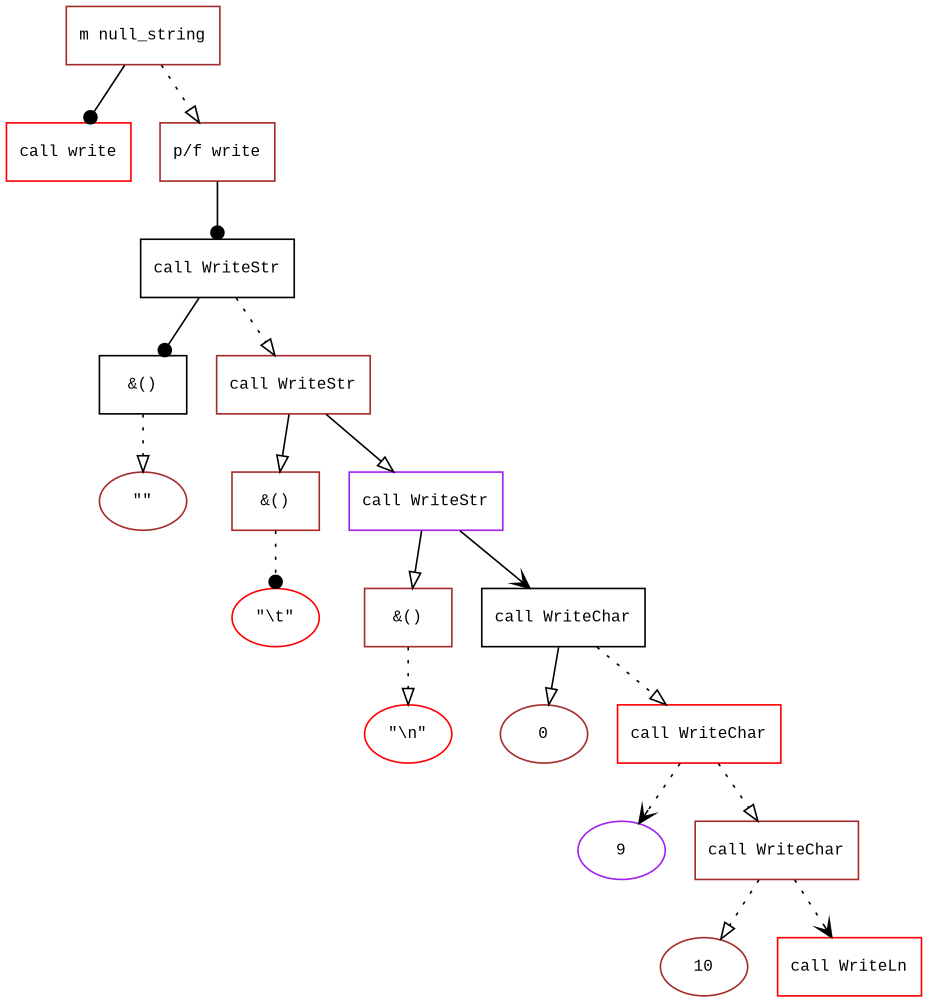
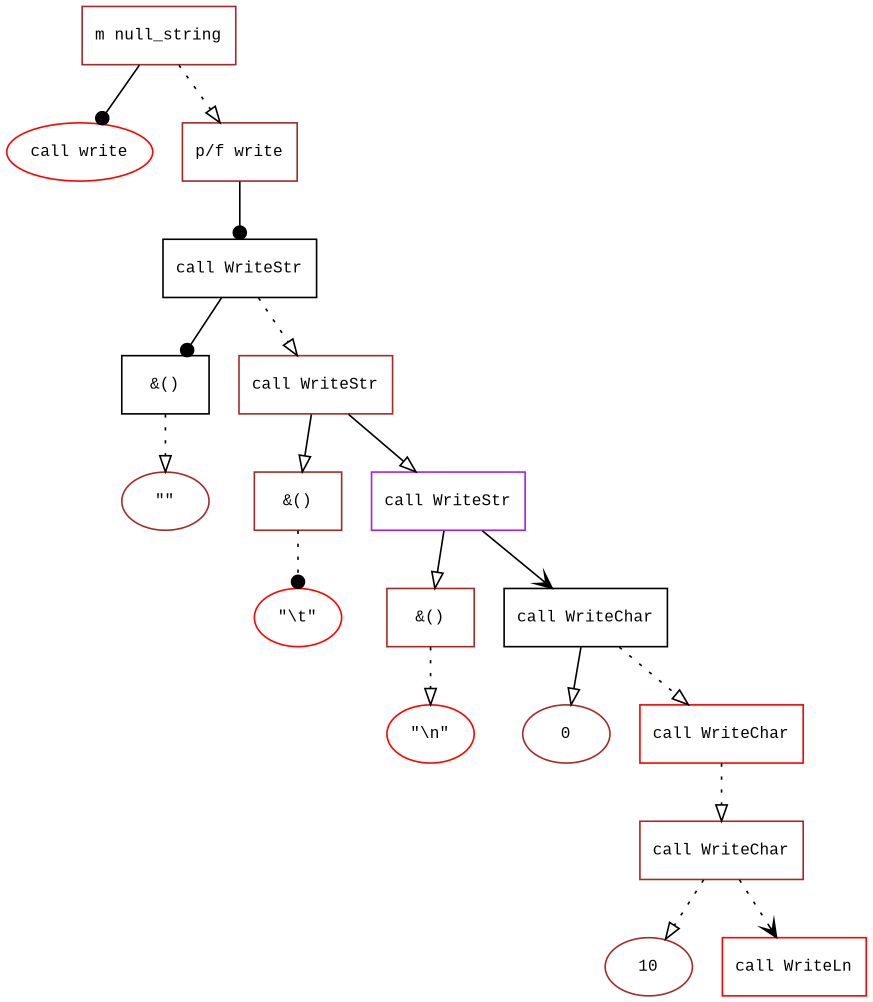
node "call write": shape box -> ellipse
node "9": removed
